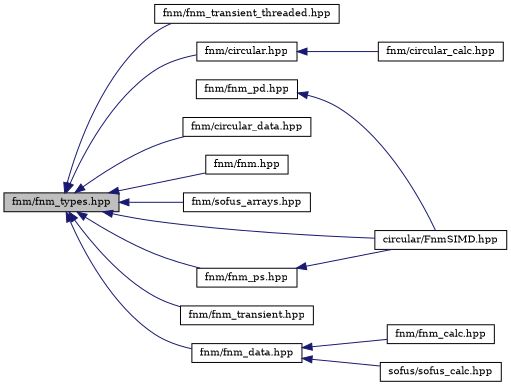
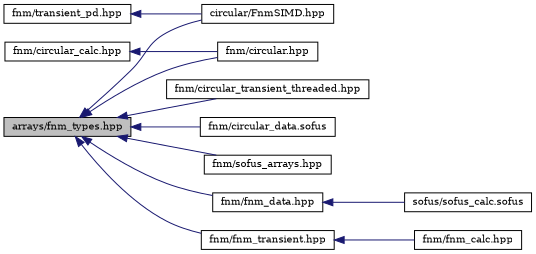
node "fnm/fnm_transient_threaded.hpp": label "fnm/fnm_transient_threaded.hpp" -> "fnm/circular_transient_threaded.hpp"
edge "fnm/circular_calc.hpp" -> "fnm/circular.hpp": reversed
node "fnm/fnm_pd.hpp": label "fnm/fnm_pd.hpp" -> "fnm/transient_pd.hpp"
node "fnm/circular_data.hpp": label "fnm/circular_data.hpp" -> "fnm/circular_data.sofus"
node "fnm/fnm.hpp": removed
node "fnm/fnm_types.hpp": label "fnm/fnm_types.hpp" -> "arrays/fnm_types.hpp"
node "fnm/fnm_ps.hpp": removed
edge "fnm/fnm_calc.hpp" -> "fnm/fnm_data.hpp": now "fnm/fnm_calc.hpp" -> "fnm/fnm_transient.hpp"
node "sofus/sofus_calc.hpp": label "sofus/sofus_calc.hpp" -> "sofus/sofus_calc.sofus"
